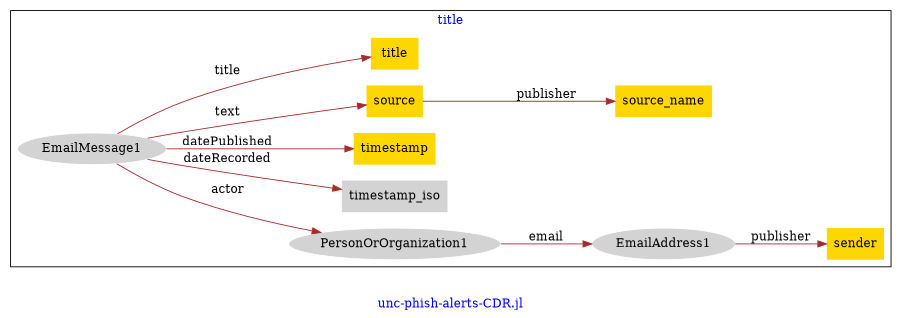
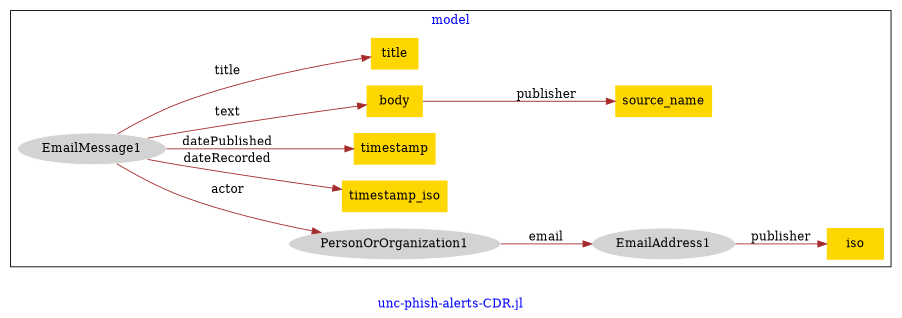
cluster "title": label "title" -> "model"
node "source": label "source" -> "body"
node "timestamp_iso": fillcolor lightgray -> gold
node "sender": label "sender" -> "iso"
